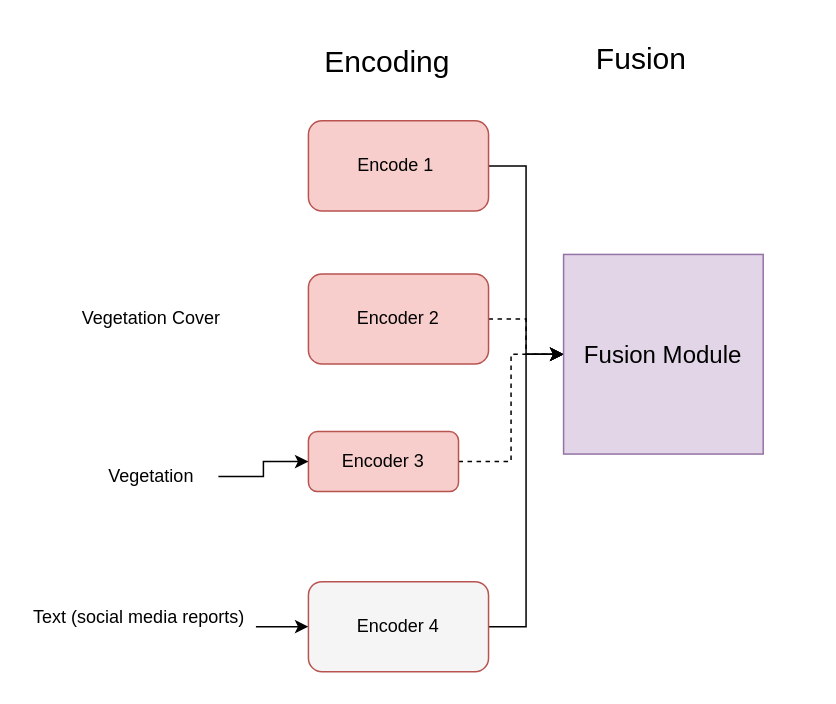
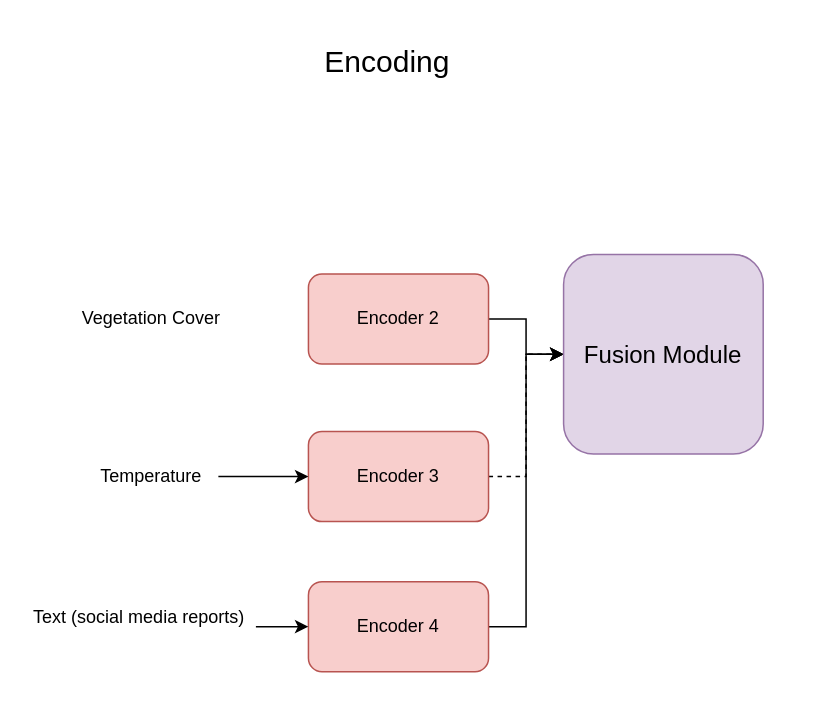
node "Fusion": removed
node "Encode 1": removed
edge "Encode 1" -> "Fusion Module": removed
edge "Encoder 2" -> "Fusion Module": style dashed -> solid
node "Fusion Module": shape rectangle -> rounded rectangle
node "Encoder 3": size 150x60 -> 180x90
node "Vegetation": label "Vegetation" -> "Temperature"
node "Encoder 4": fillcolor #f5f5f5 -> #f8cecc
